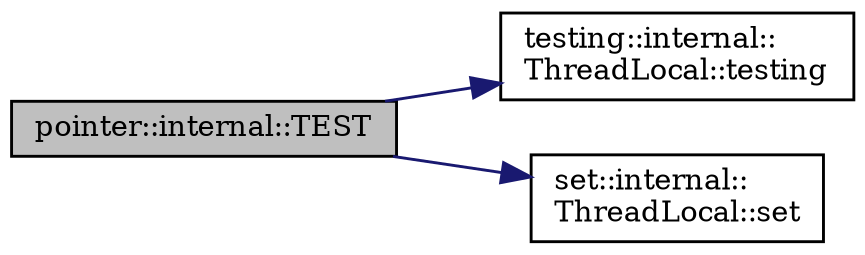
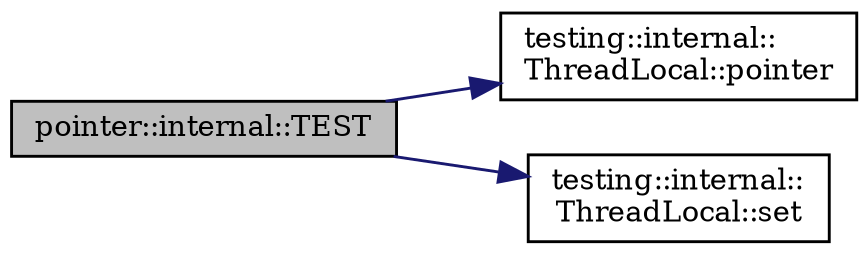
node "testing::internal:: ThreadLocal::testing": label "testing::internal:: ThreadLocal::testing" -> "testing::internal:: ThreadLocal::pointer"
node "set::internal:: ThreadLocal::set": label "set::internal:: ThreadLocal::set" -> "testing::internal:: ThreadLocal::set"
